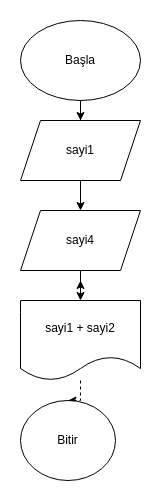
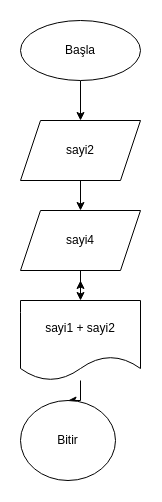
node "Başla": size 120x80 -> 120x60
node "sayi1": label "sayi1" -> "sayi2"
edge "sayi1 + sayi2" -> "Bitir": style dashed -> solid
